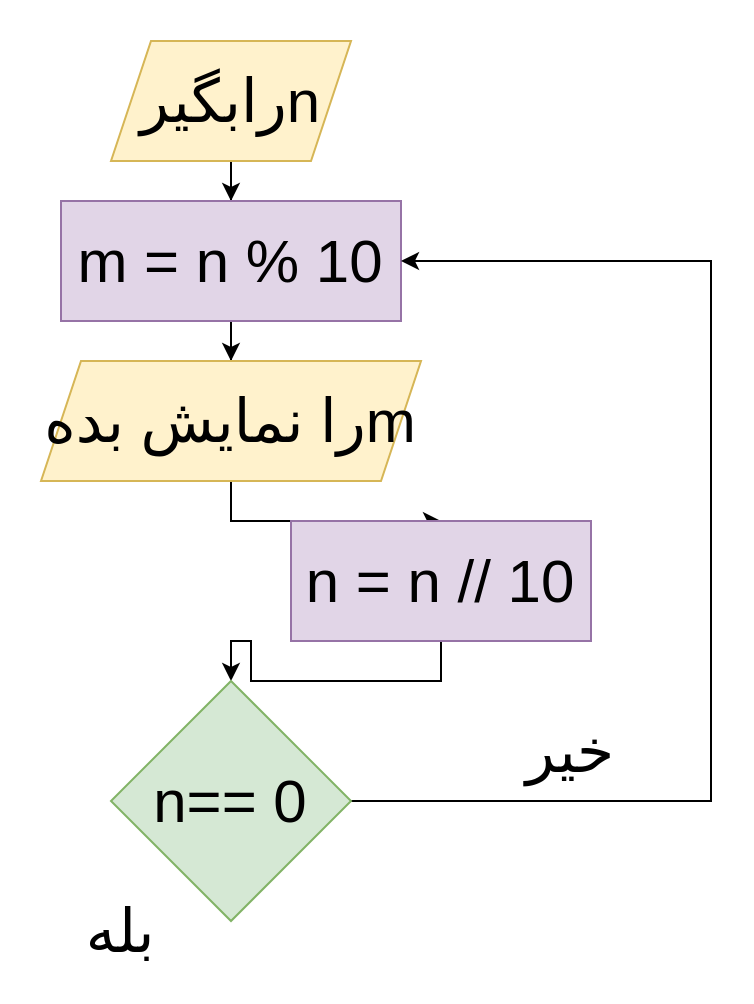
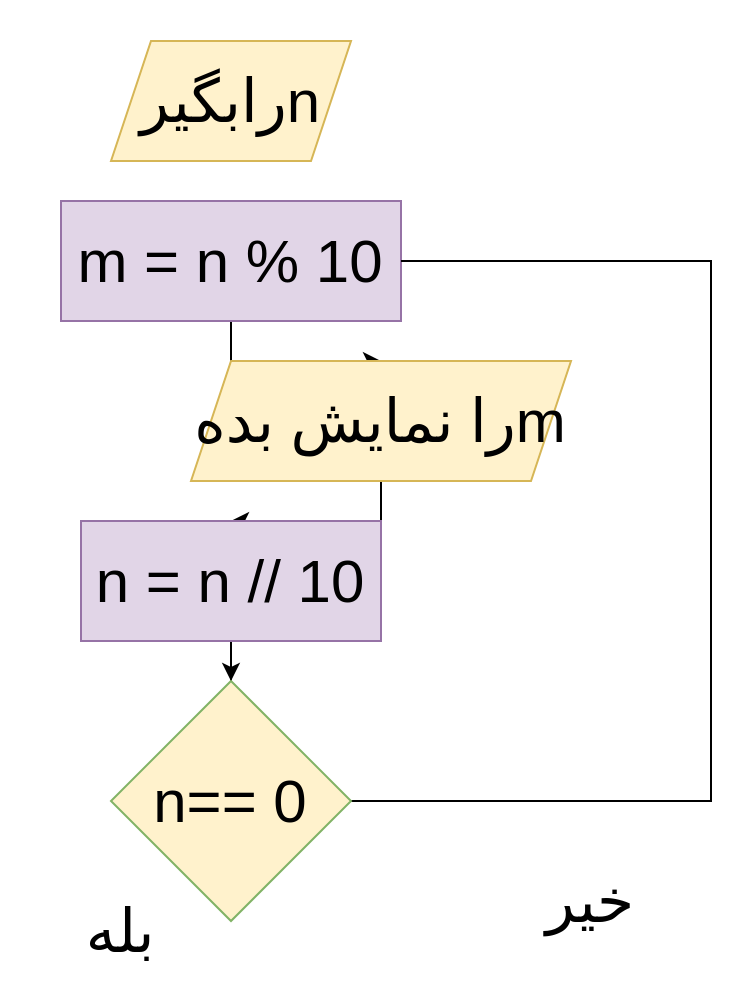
edge "nرابگیر" -> "m = n % 10": removed
edge "n== 0" -> "m = n % 10": arrowhead classic -> none
node "mرا نمایش بده": moved (231, 421) -> (381, 421)
node "n = n // 10": moved (441, 581) -> (231, 581)
node "خیر": moved (571, 751) -> (591, 901)
node "n== 0": fillcolor #d5e8d4 -> #fff2cc
